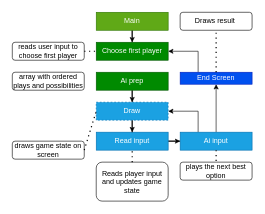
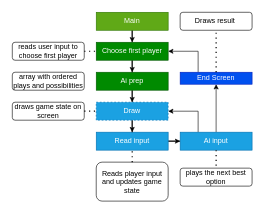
edge "Choose first player" -> "Ai prep": added
node "draws game state on screen": moved (48, 150) -> (48, 111)
node "plays the next best option": moved (216, 171) -> (216, 177)
